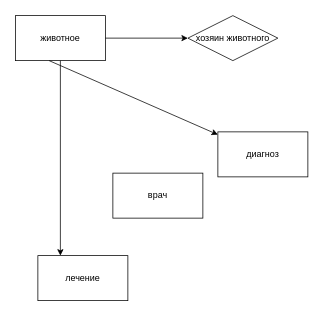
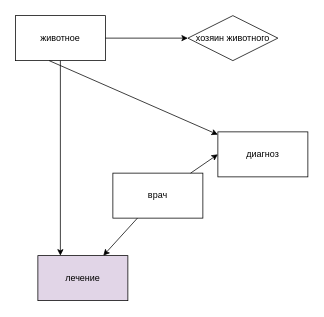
edge "врач" -> "диагноз": added
edge "врач" -> "лечение": added
node "лечение": fillcolor #ffffff -> #e1d5e7
